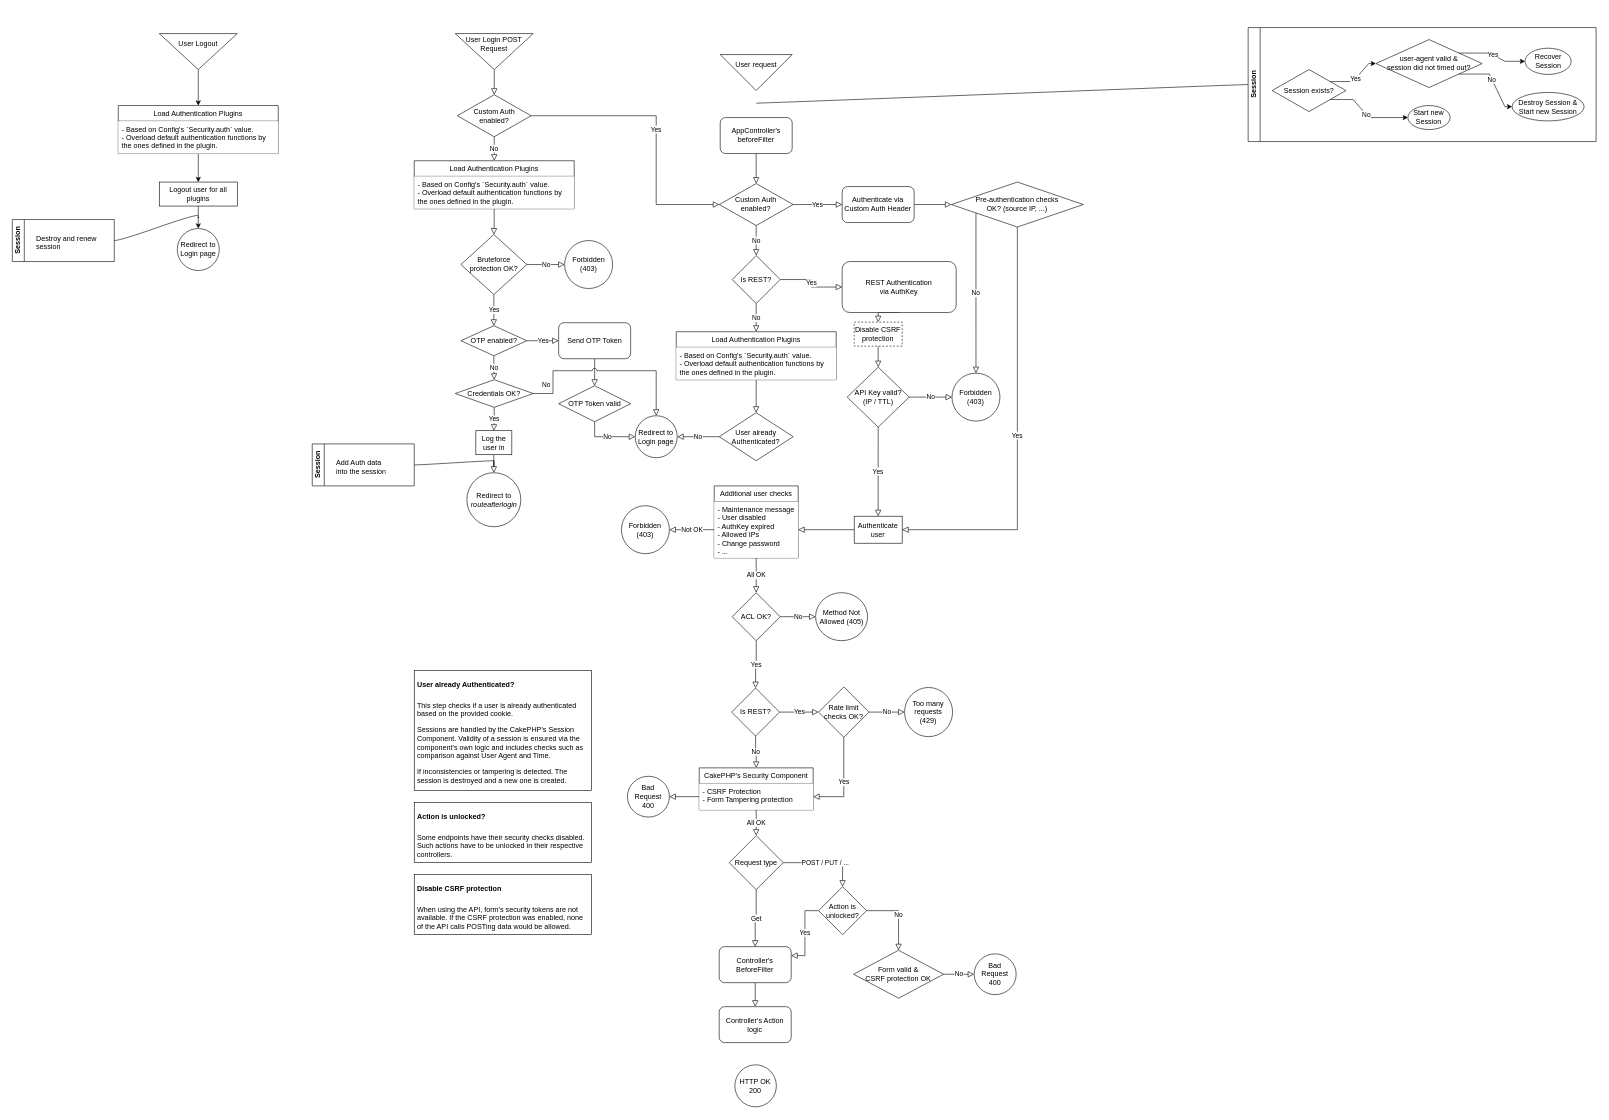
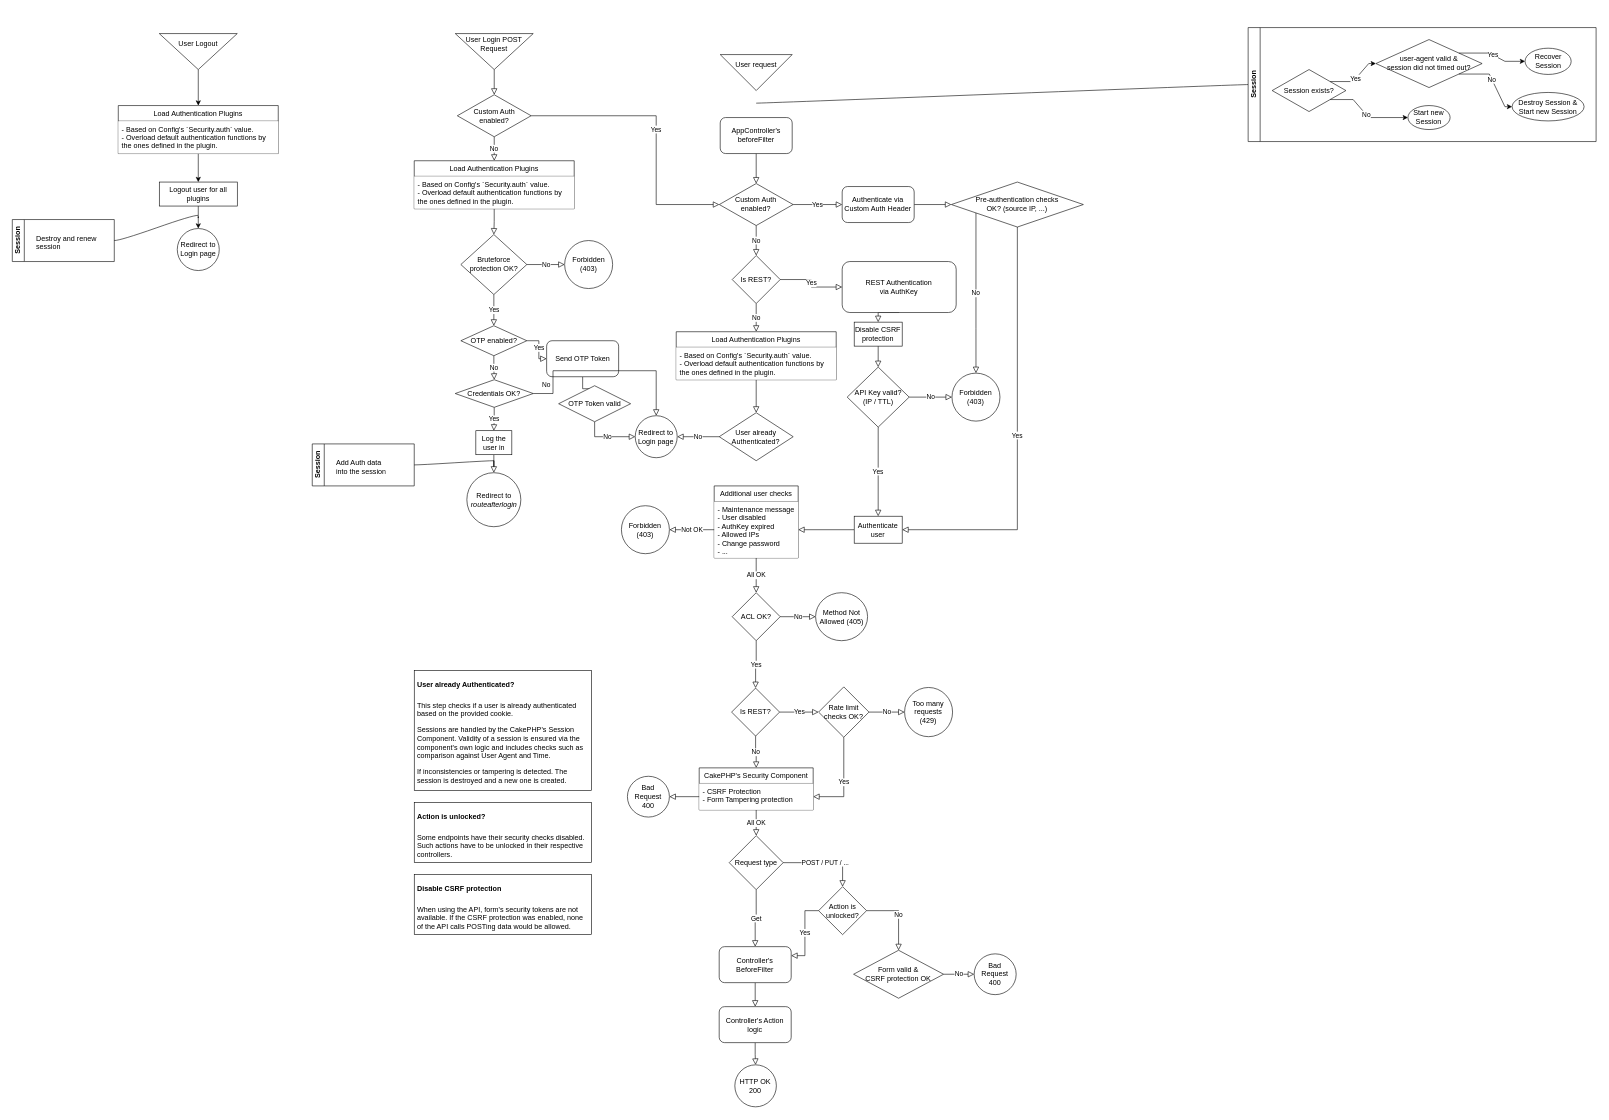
node "Disable CSRF protection": style dashed -> solid
node "Send OTP Token": moved (595, 341) -> (583, 359)
edge "Controller's Action logic" -> "HTTP OK 200": added
